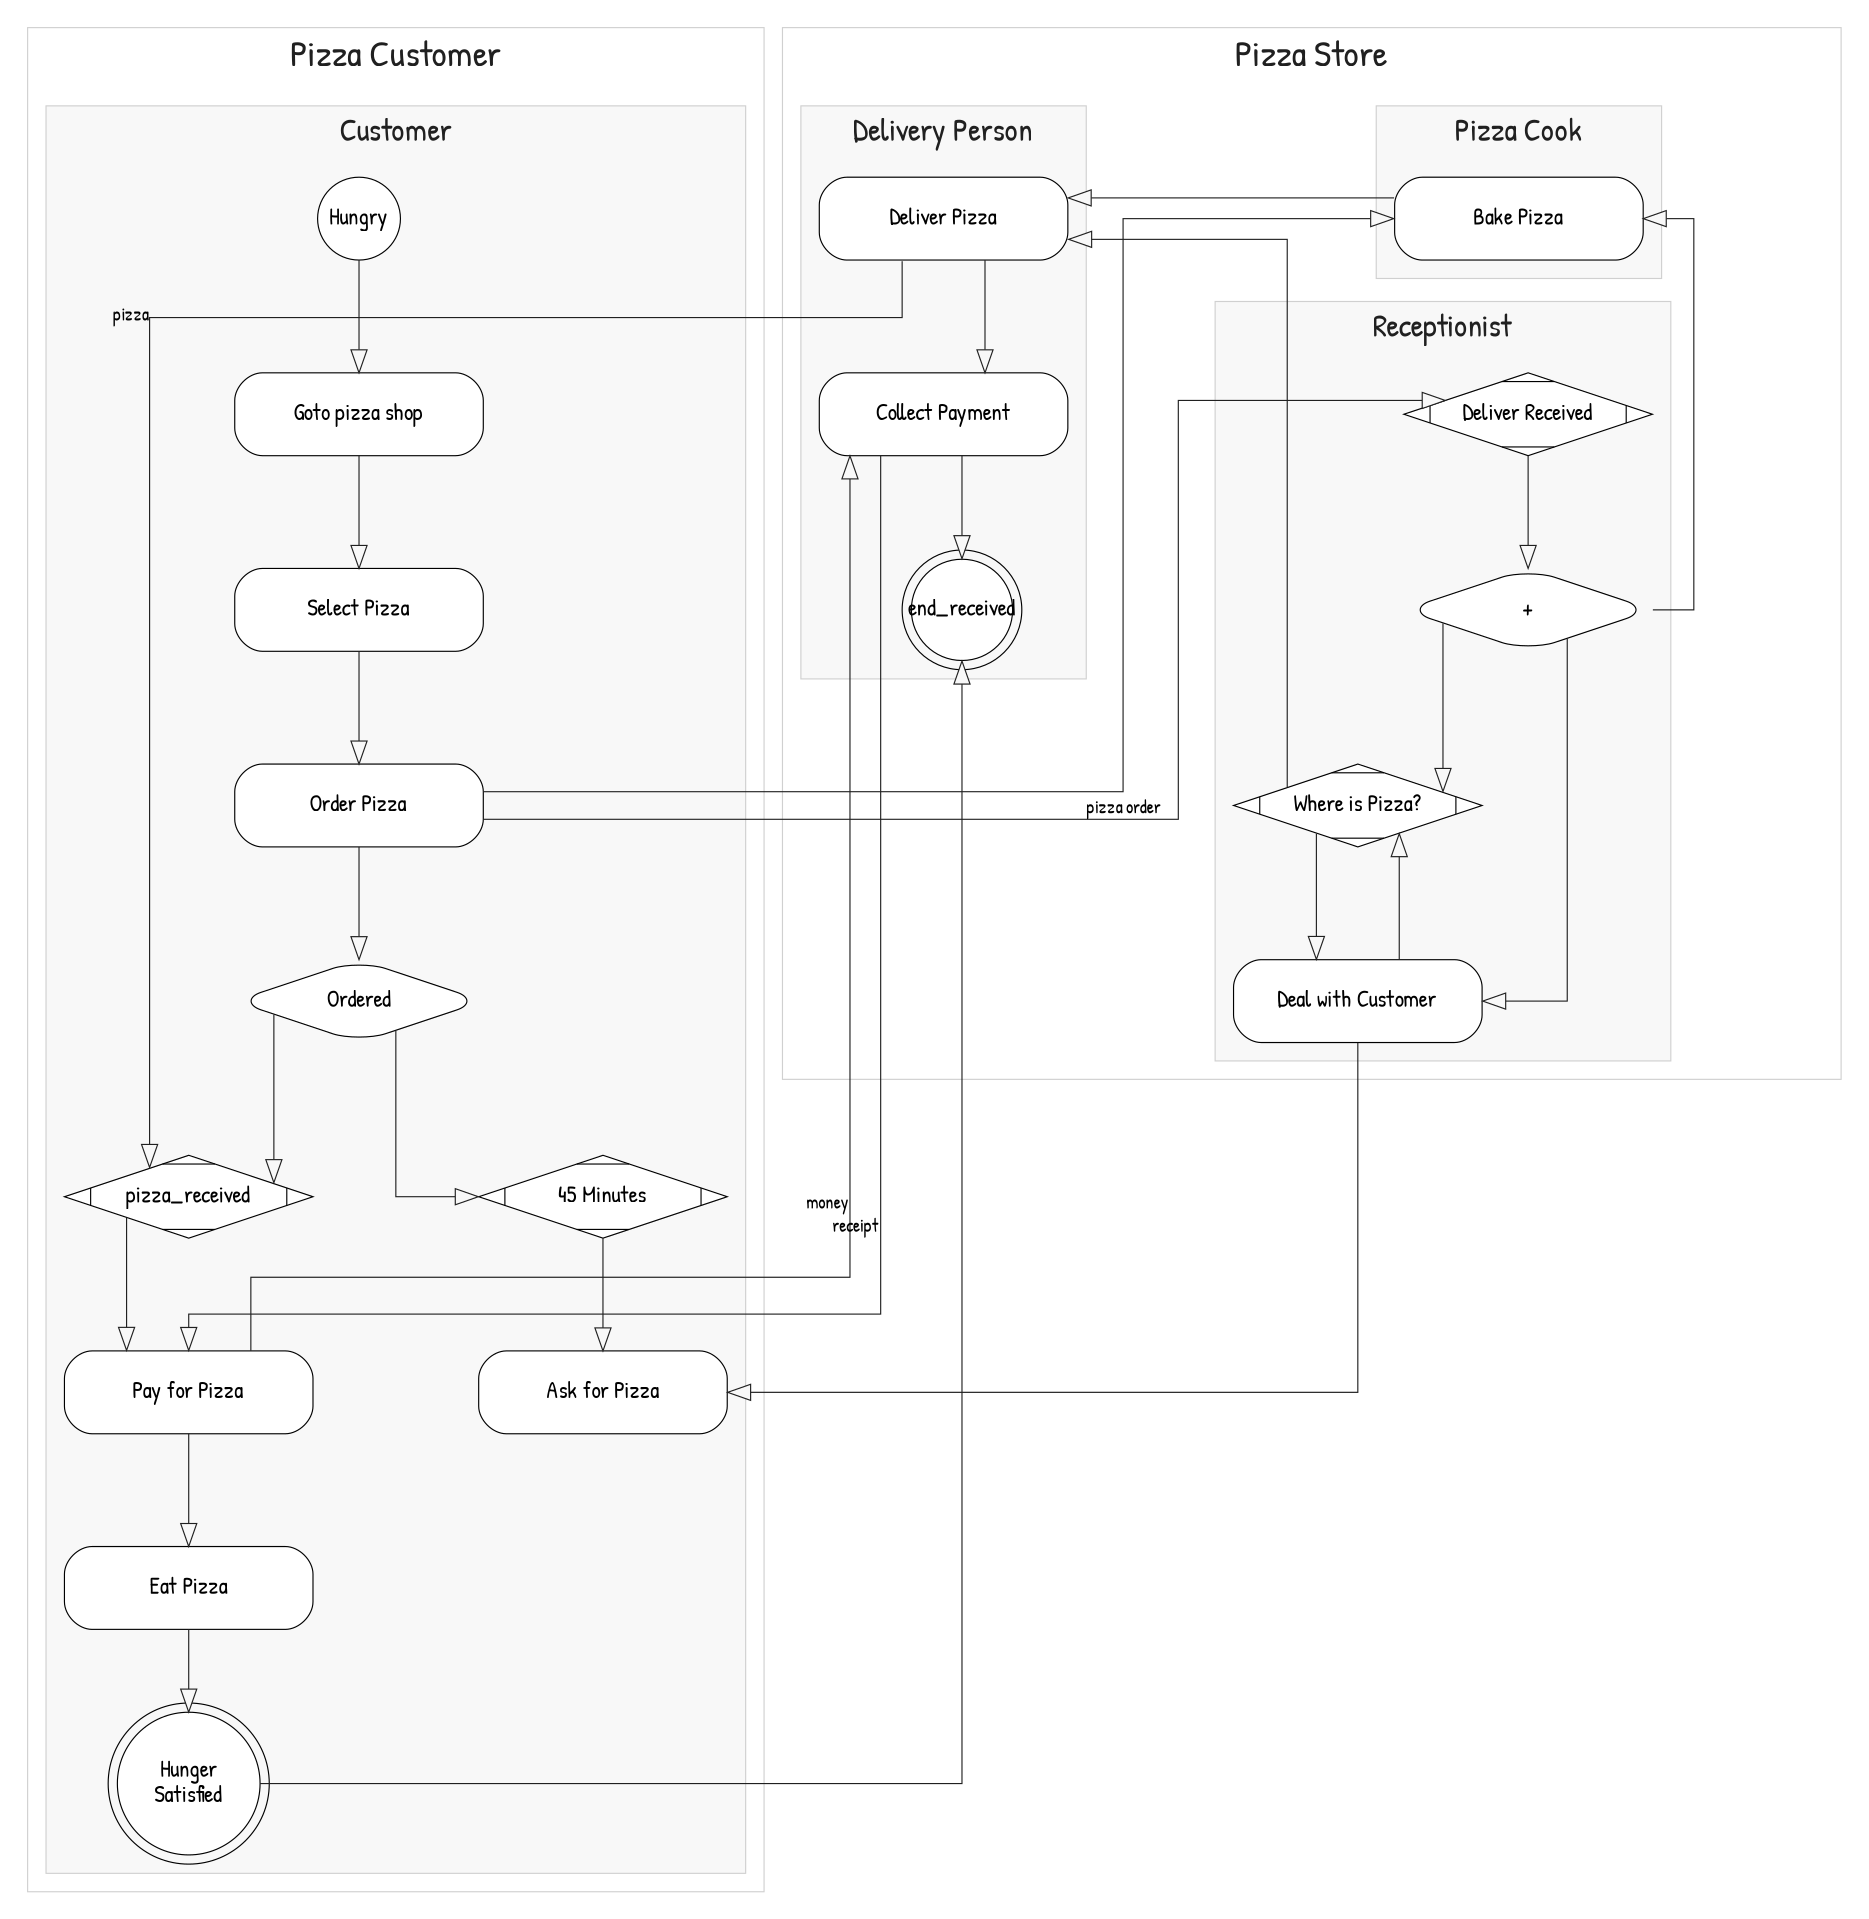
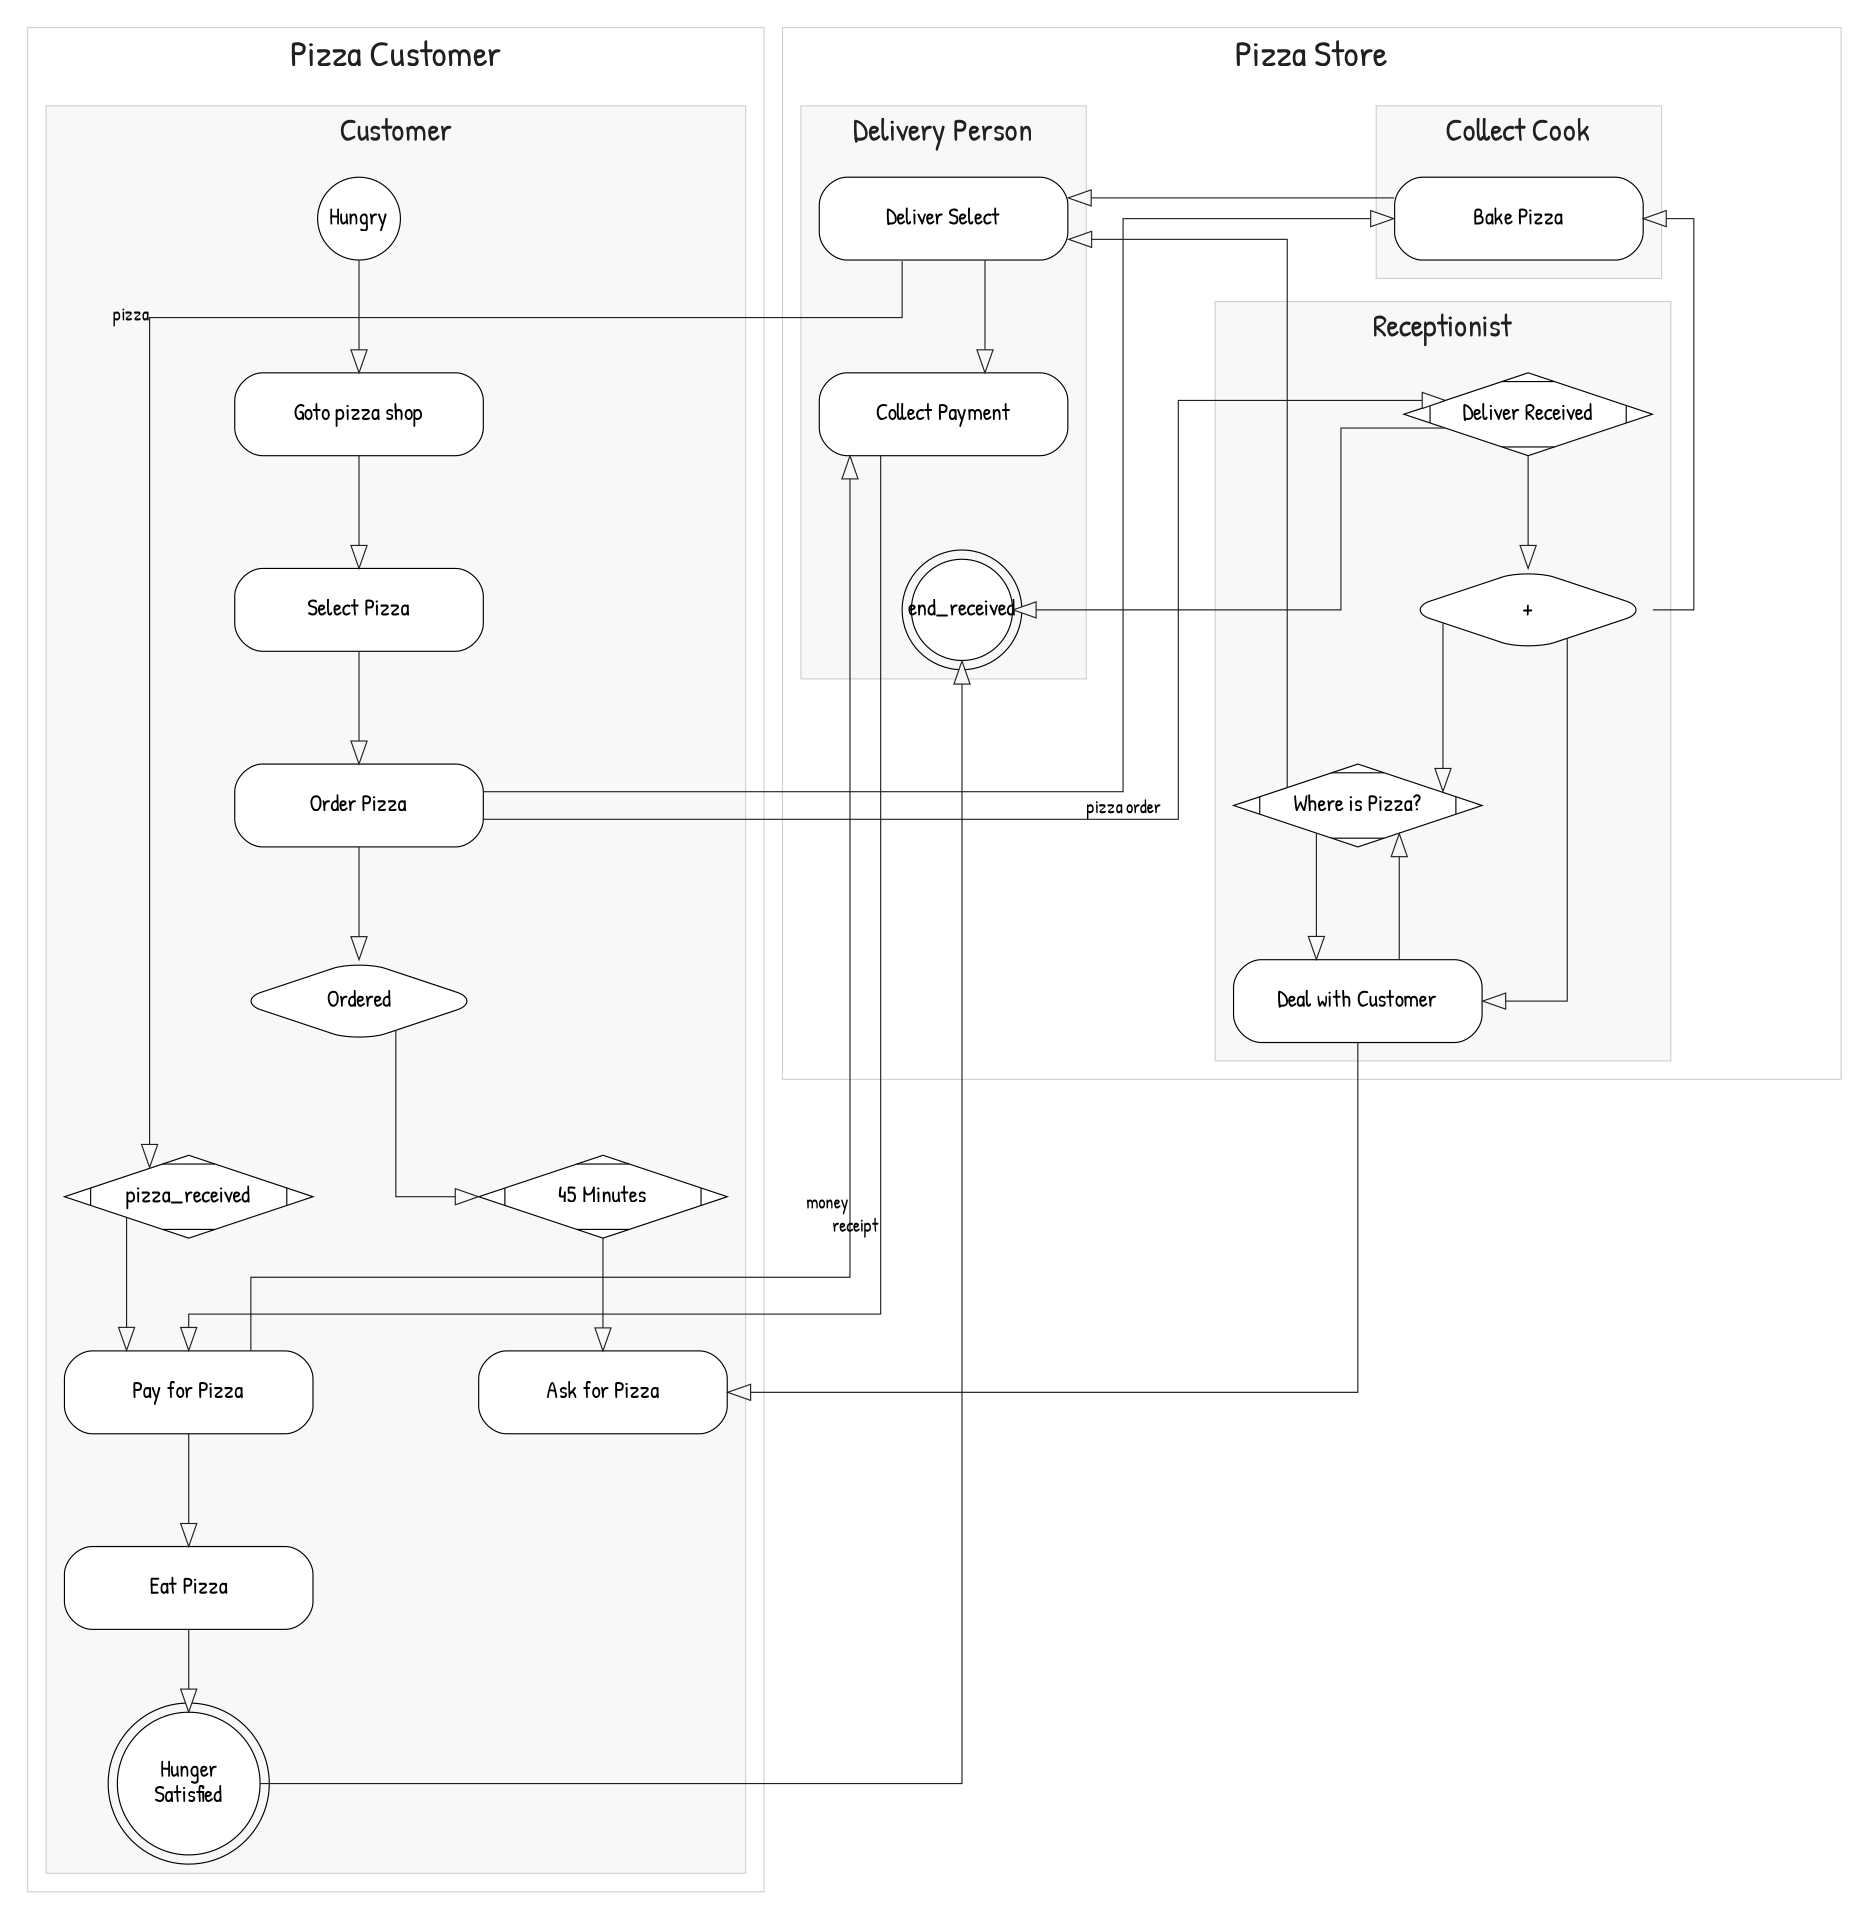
cluster "Pizza Cook": label "Pizza Cook" -> "Collect Cook"
node "Deliver Pizza": label "Deliver Pizza" -> "Deliver Select"
edge "Collect Payment" -> "end_received": now "Deliver Received" -> "end_received"
edge "Ordered" -> "pizza_received": removed
